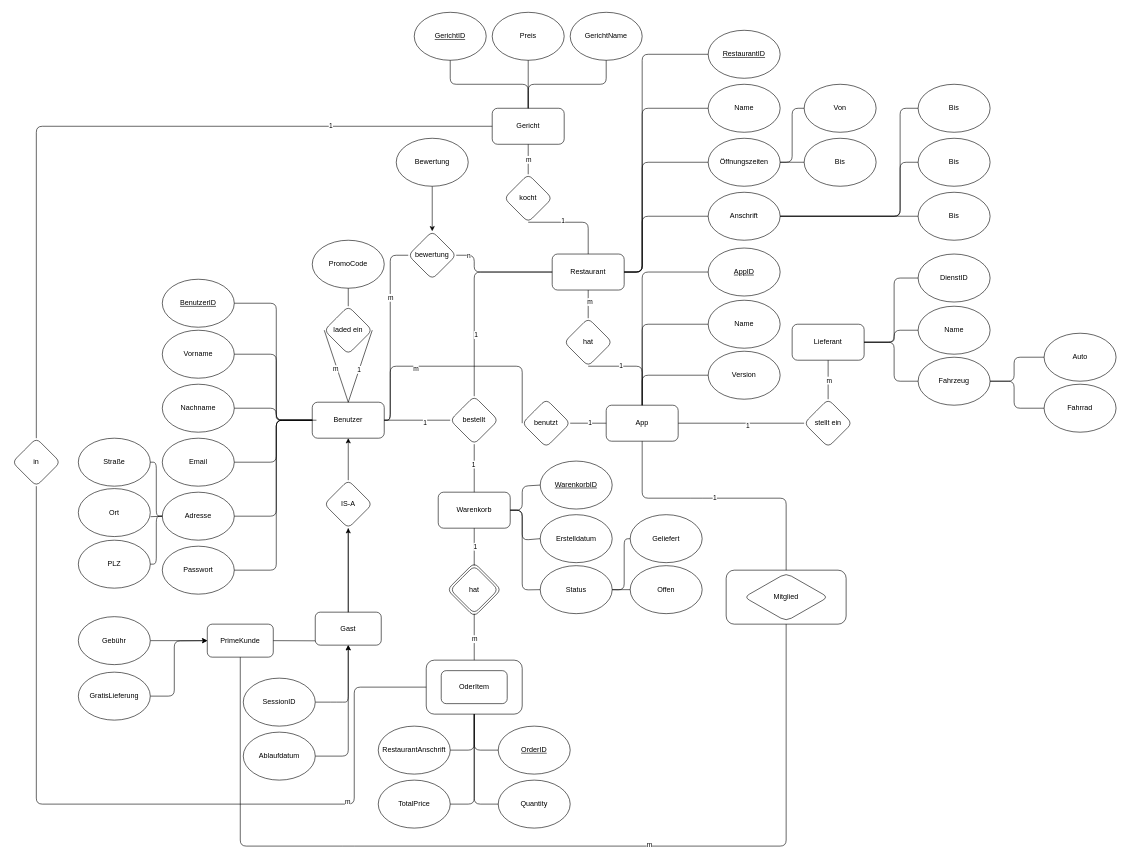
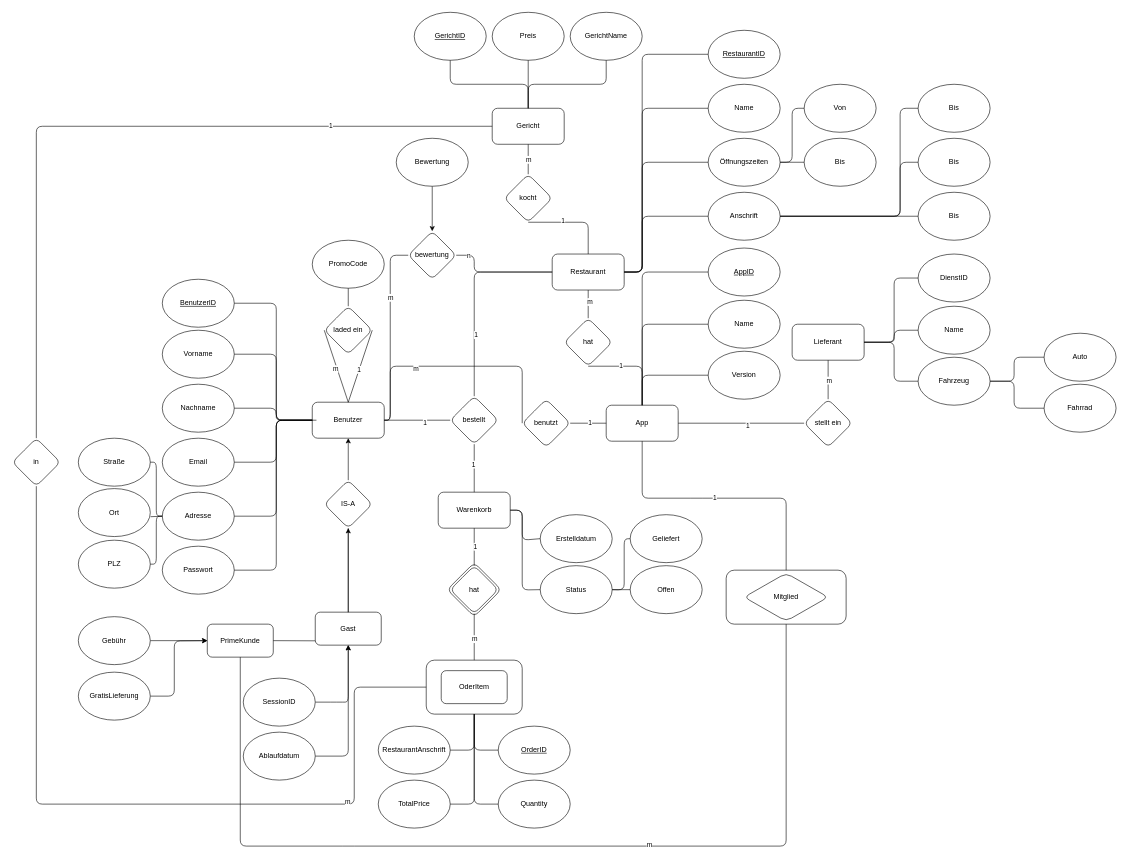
node "WarenkorbID": removed
edge "WarenkorbID" -- "Warenkorb": removed
